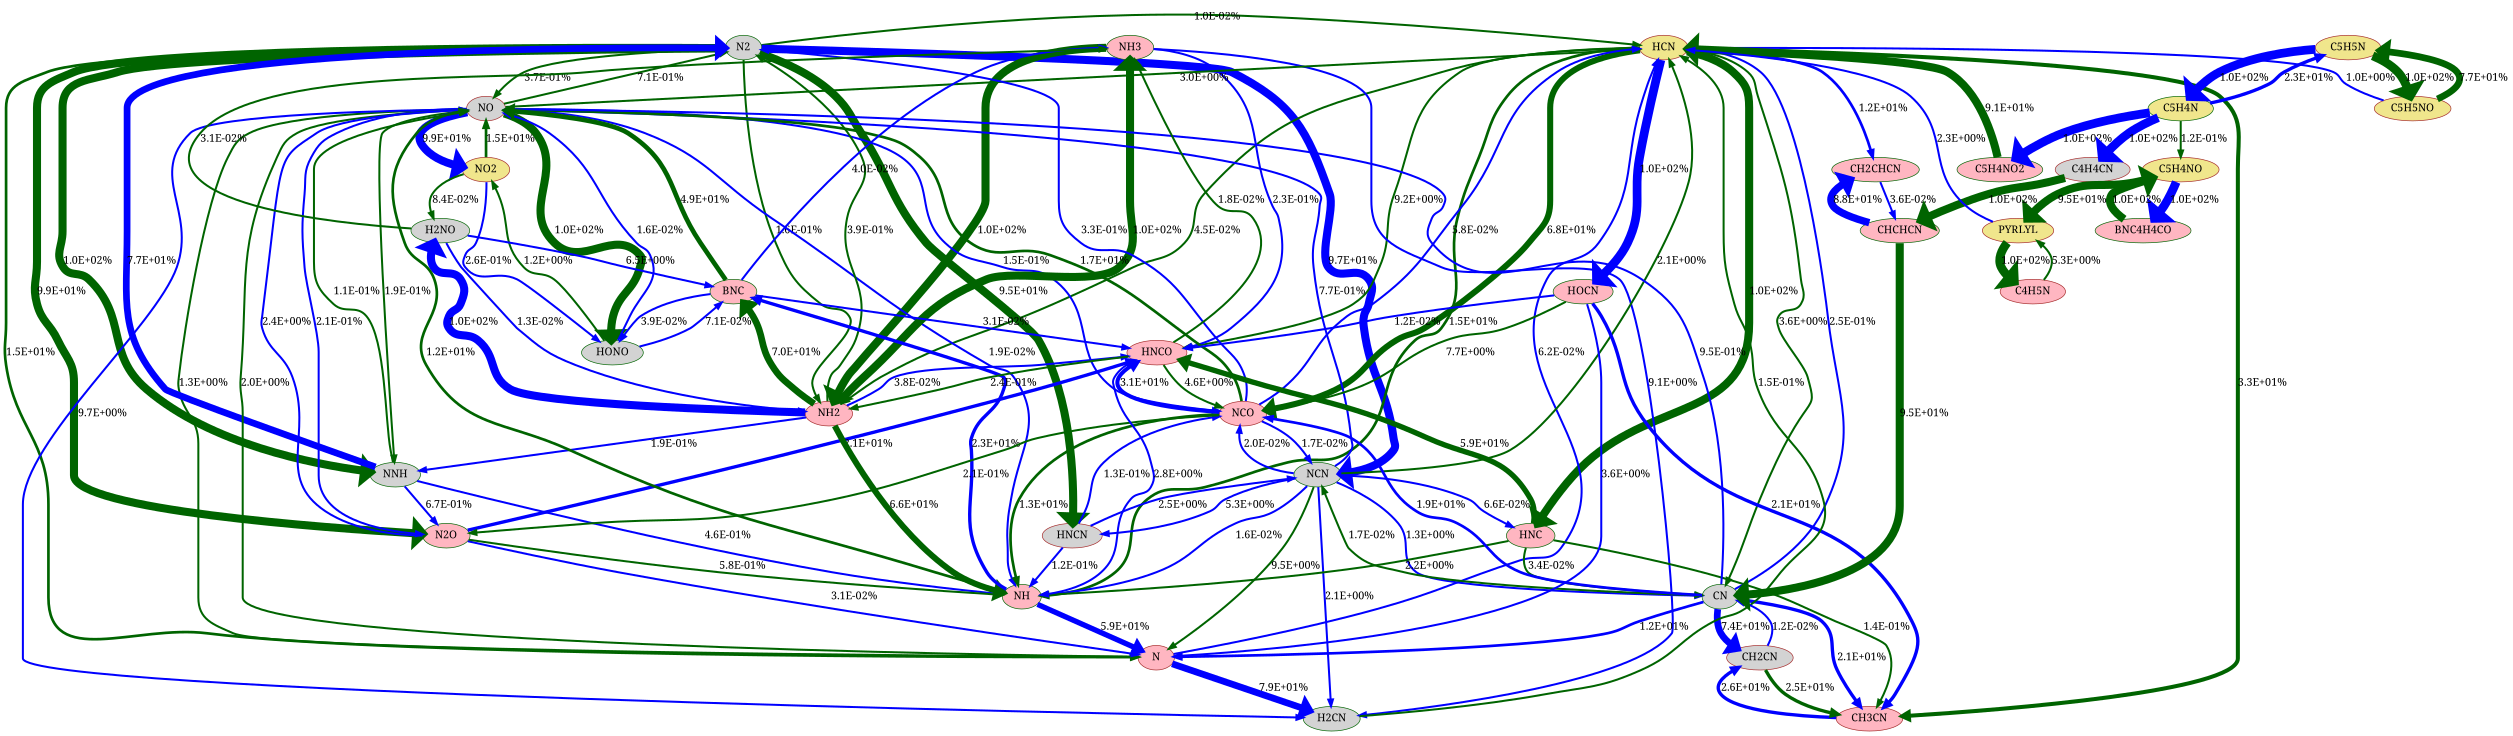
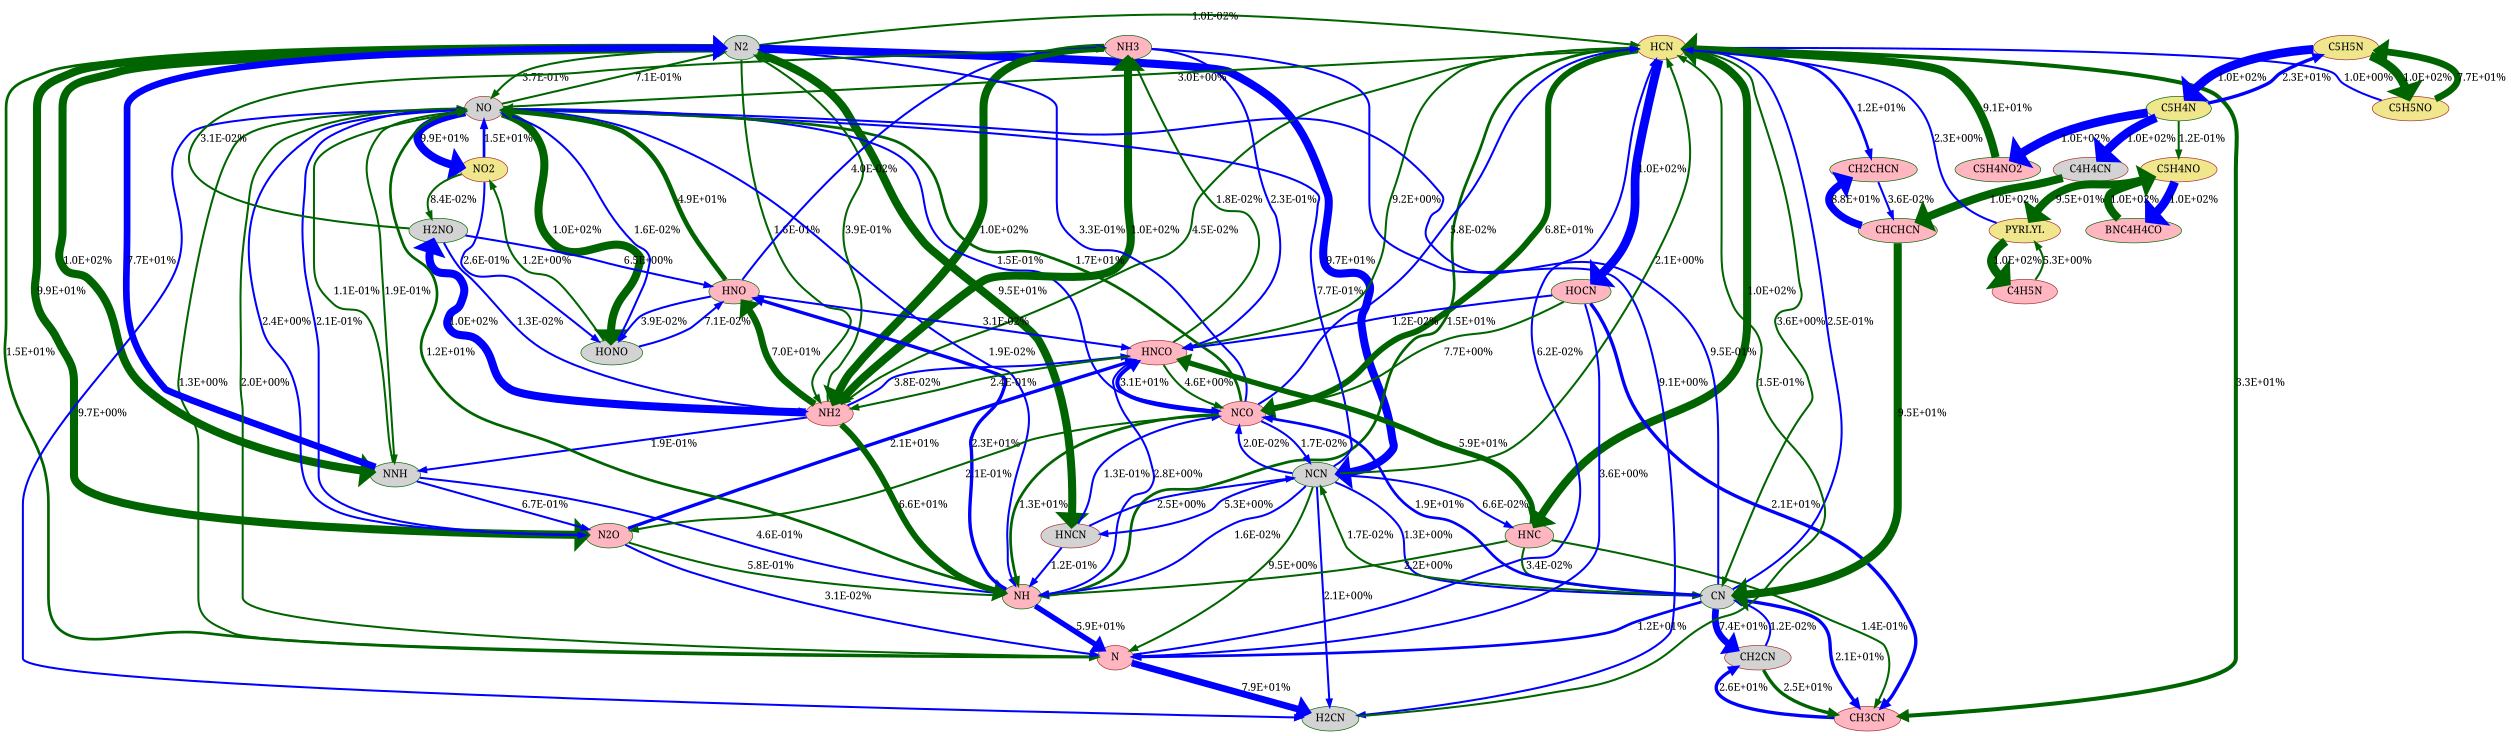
edge "NO2" -> "NO": color darkgreen -> blue
node "BNC": label "BNC" -> "HNO"
